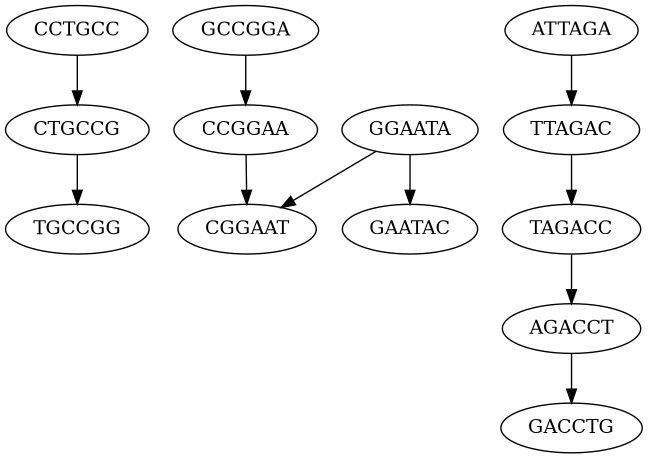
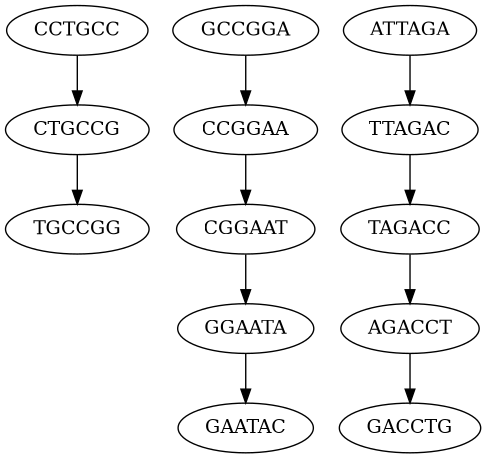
edge "GGAATA" -> "CGGAAT": reversed
